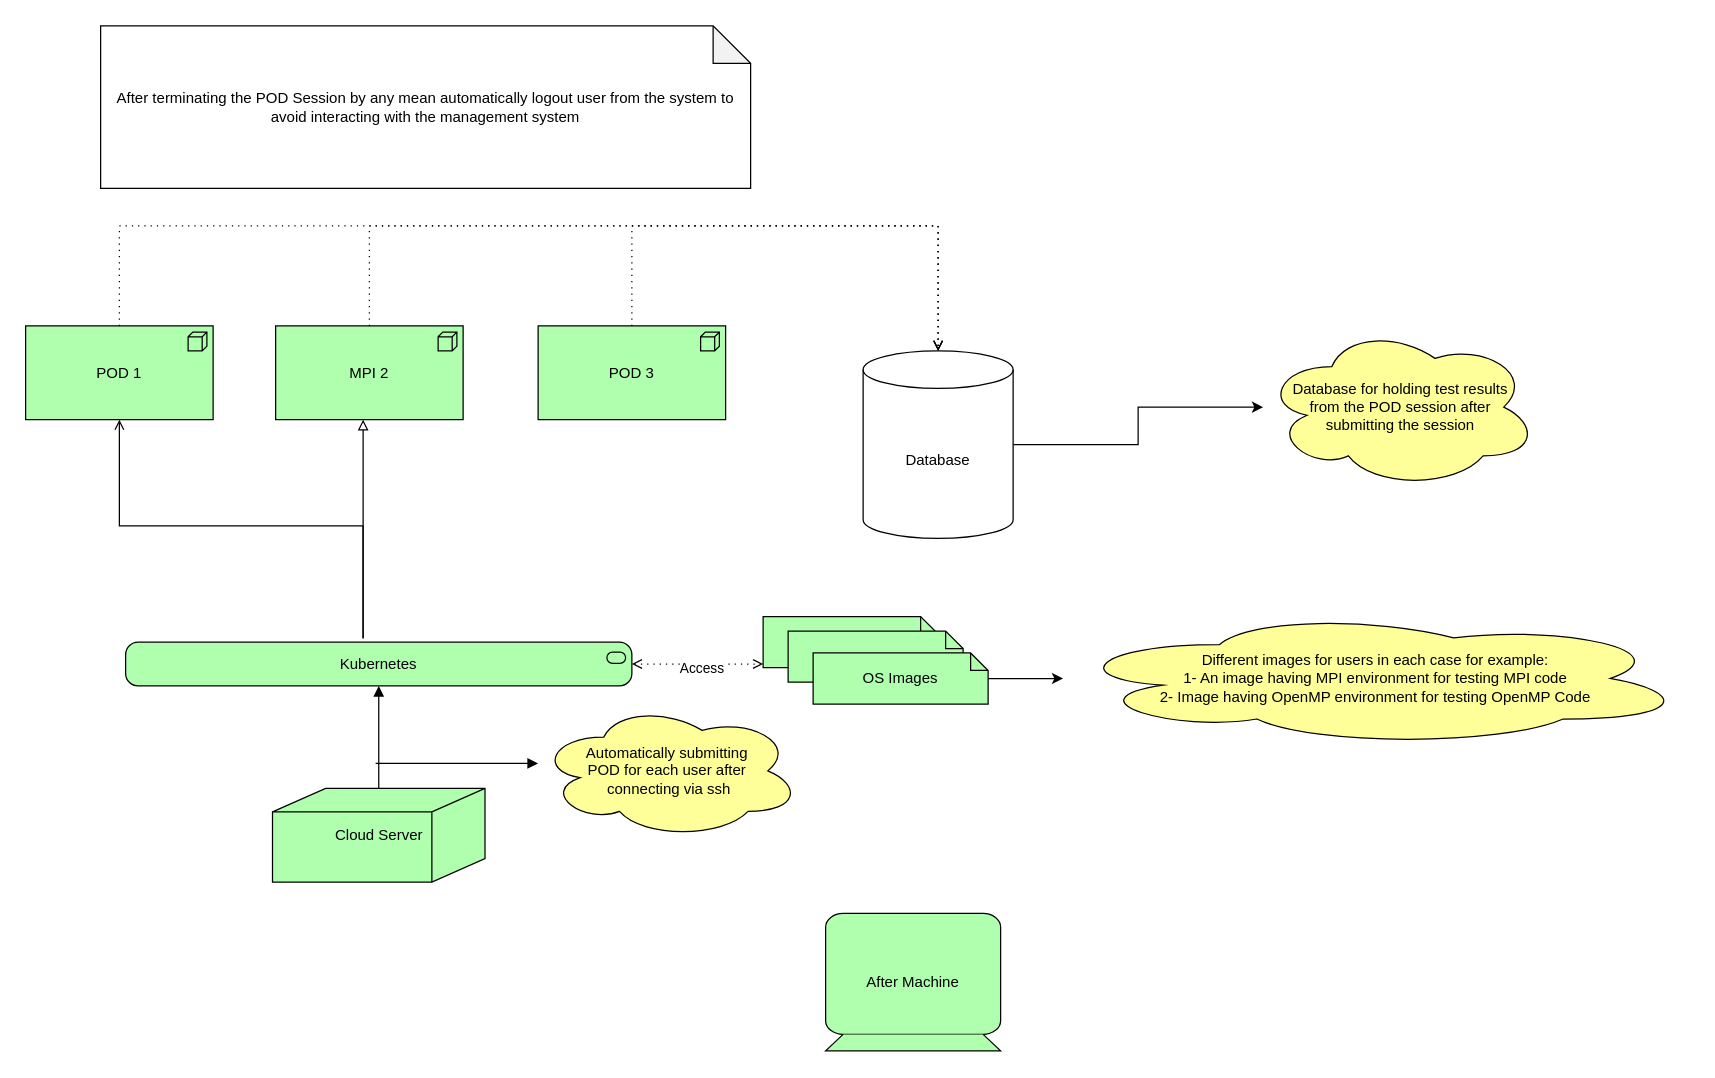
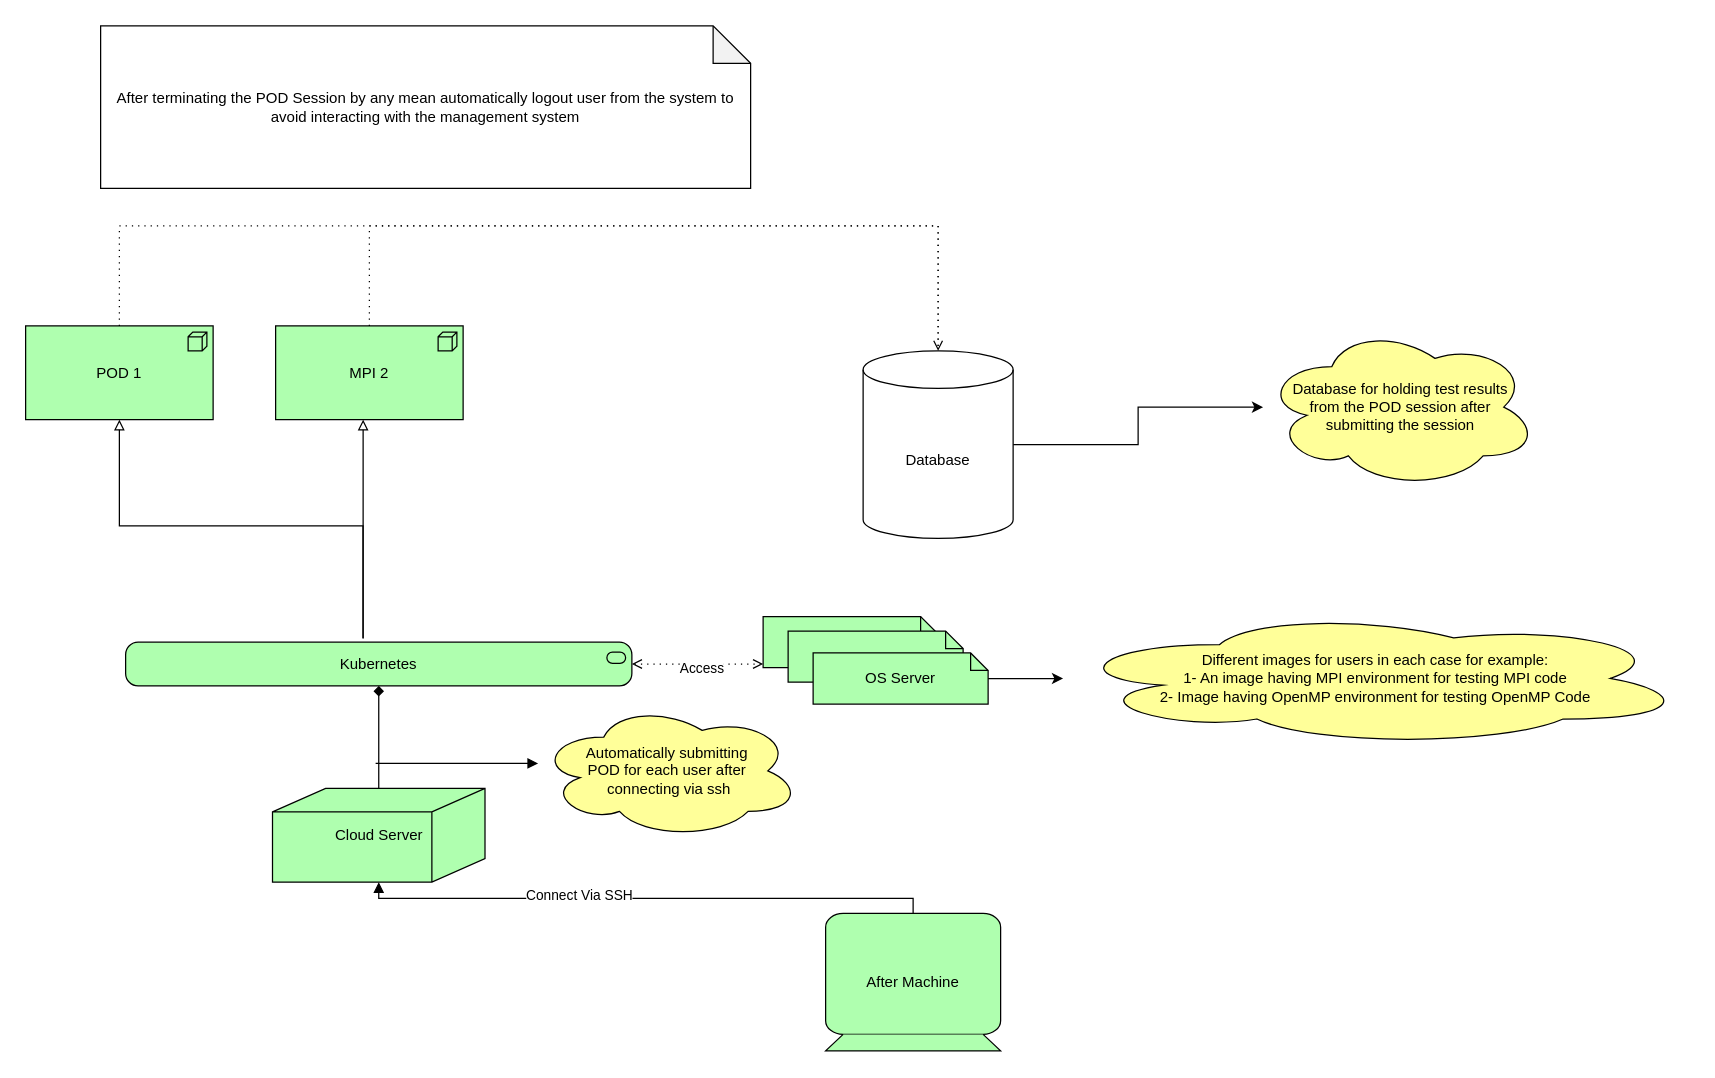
edge "POD 3" -> "Database": removed
edge "POD 1" -> "Database": arrowhead open -> none
node "POD 3": removed
edge "Kubernetes" -> "POD 1": arrowhead open -> block
node "OS Images": label "OS Images" -> "OS Server"
edge "Cloud Server" -> "Kubernetes": arrowhead block -> diamond
edge "After Machine" -> "Cloud Server": added, label "Connect Via SSH"
